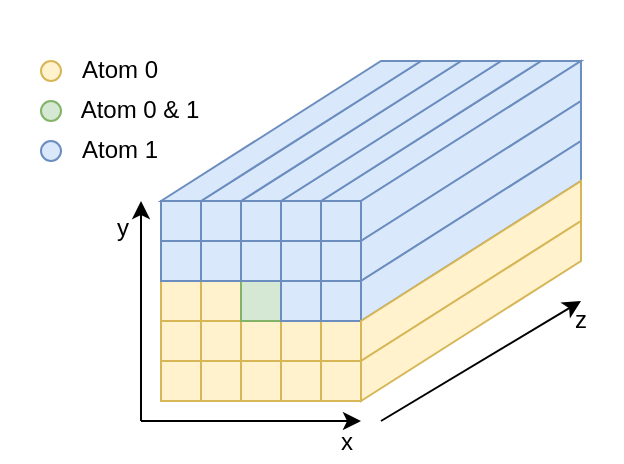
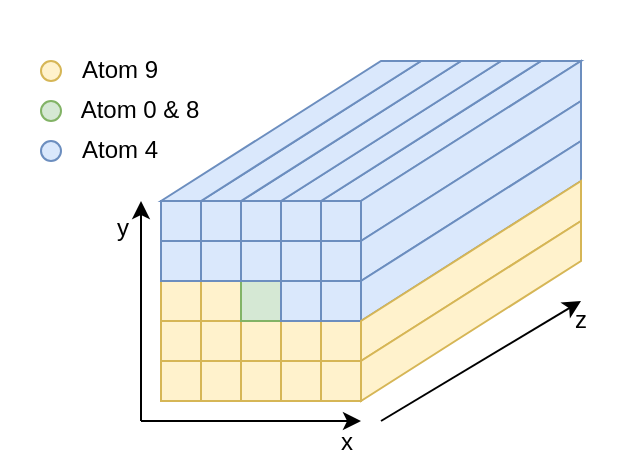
node "Atom 0": label "Atom 0" -> "Atom 9"
node "Atom 0 & 1": label "Atom 0 & 1" -> "Atom 0 & 8"
node "Atom 1": label "Atom 1" -> "Atom 4"
